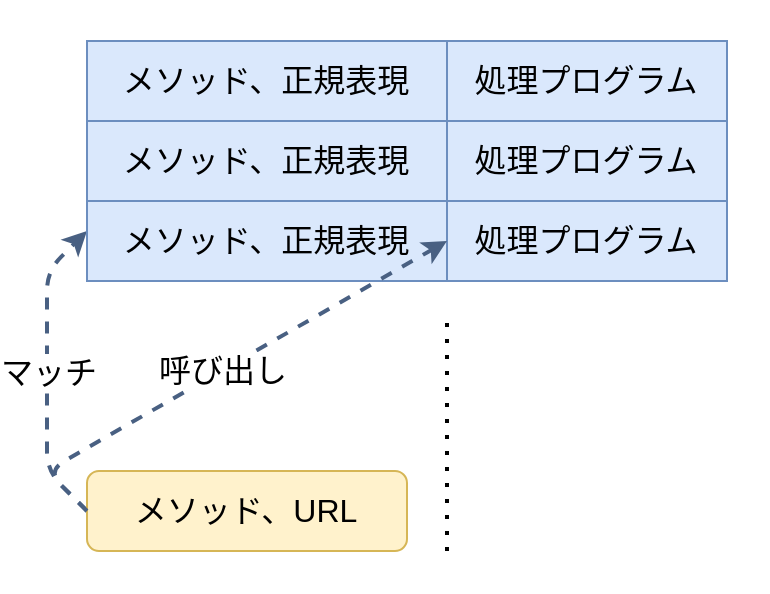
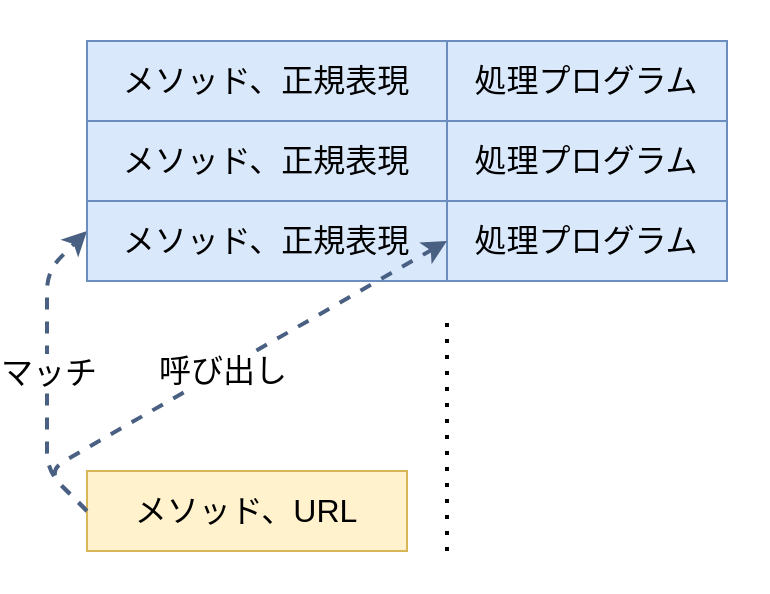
node "メソッド、URL": shape rounded rectangle -> rectangle
